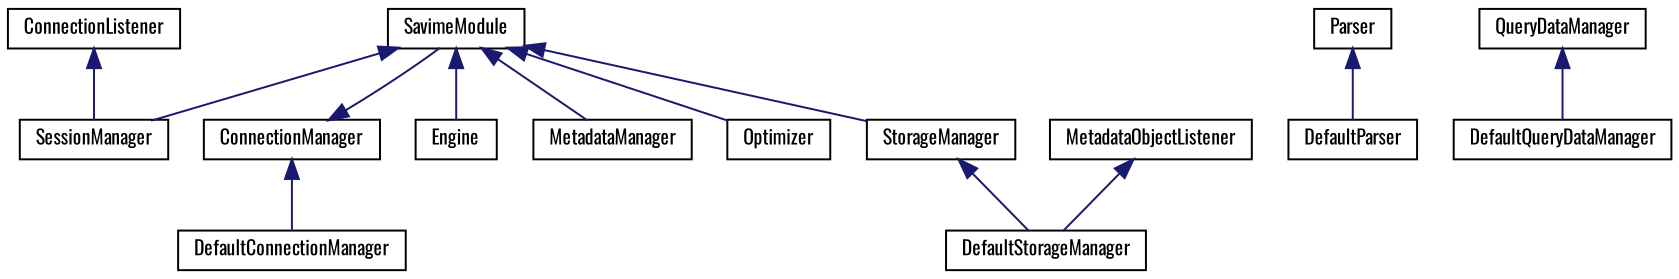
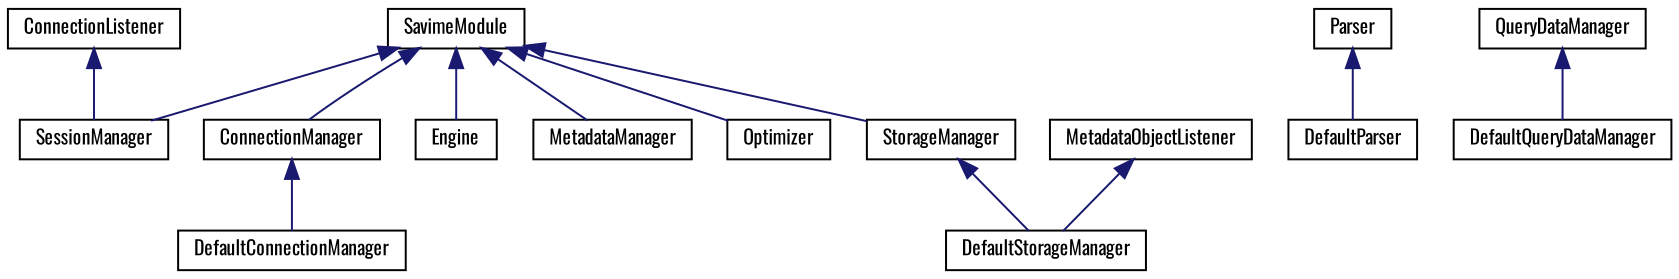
edge "SavimeModule" -> "ConnectionManager": reversed
